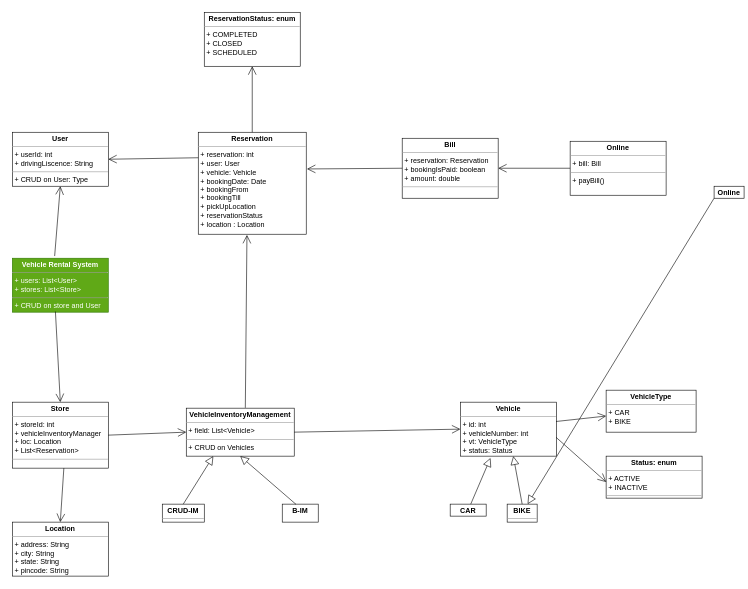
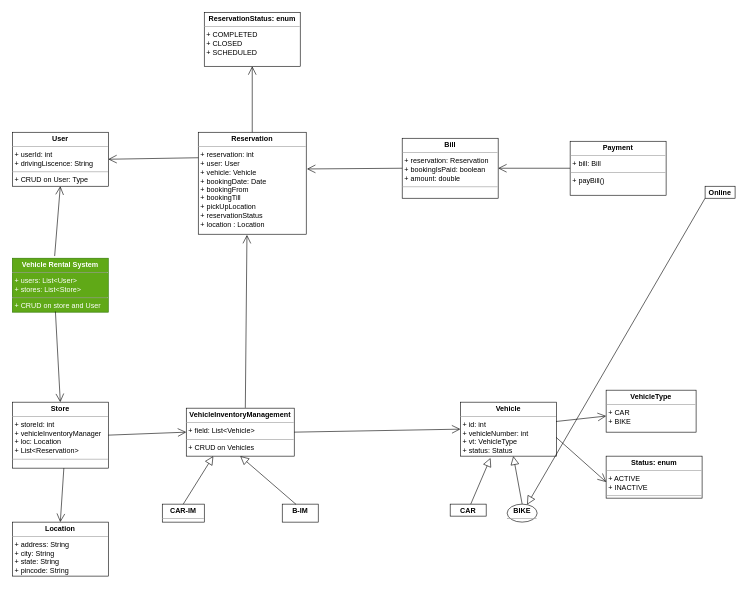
node "Online + bill: Bill + payBill()": label "Online + bill: Bill + payBill()" -> "Payment + bill: Bill + payBill()"
node "Online": moved (729, 192) -> (720, 192)
node "CRUD-IM": label "CRUD-IM" -> "CAR-IM"
node "BIKE": shape rectangle -> ellipse
